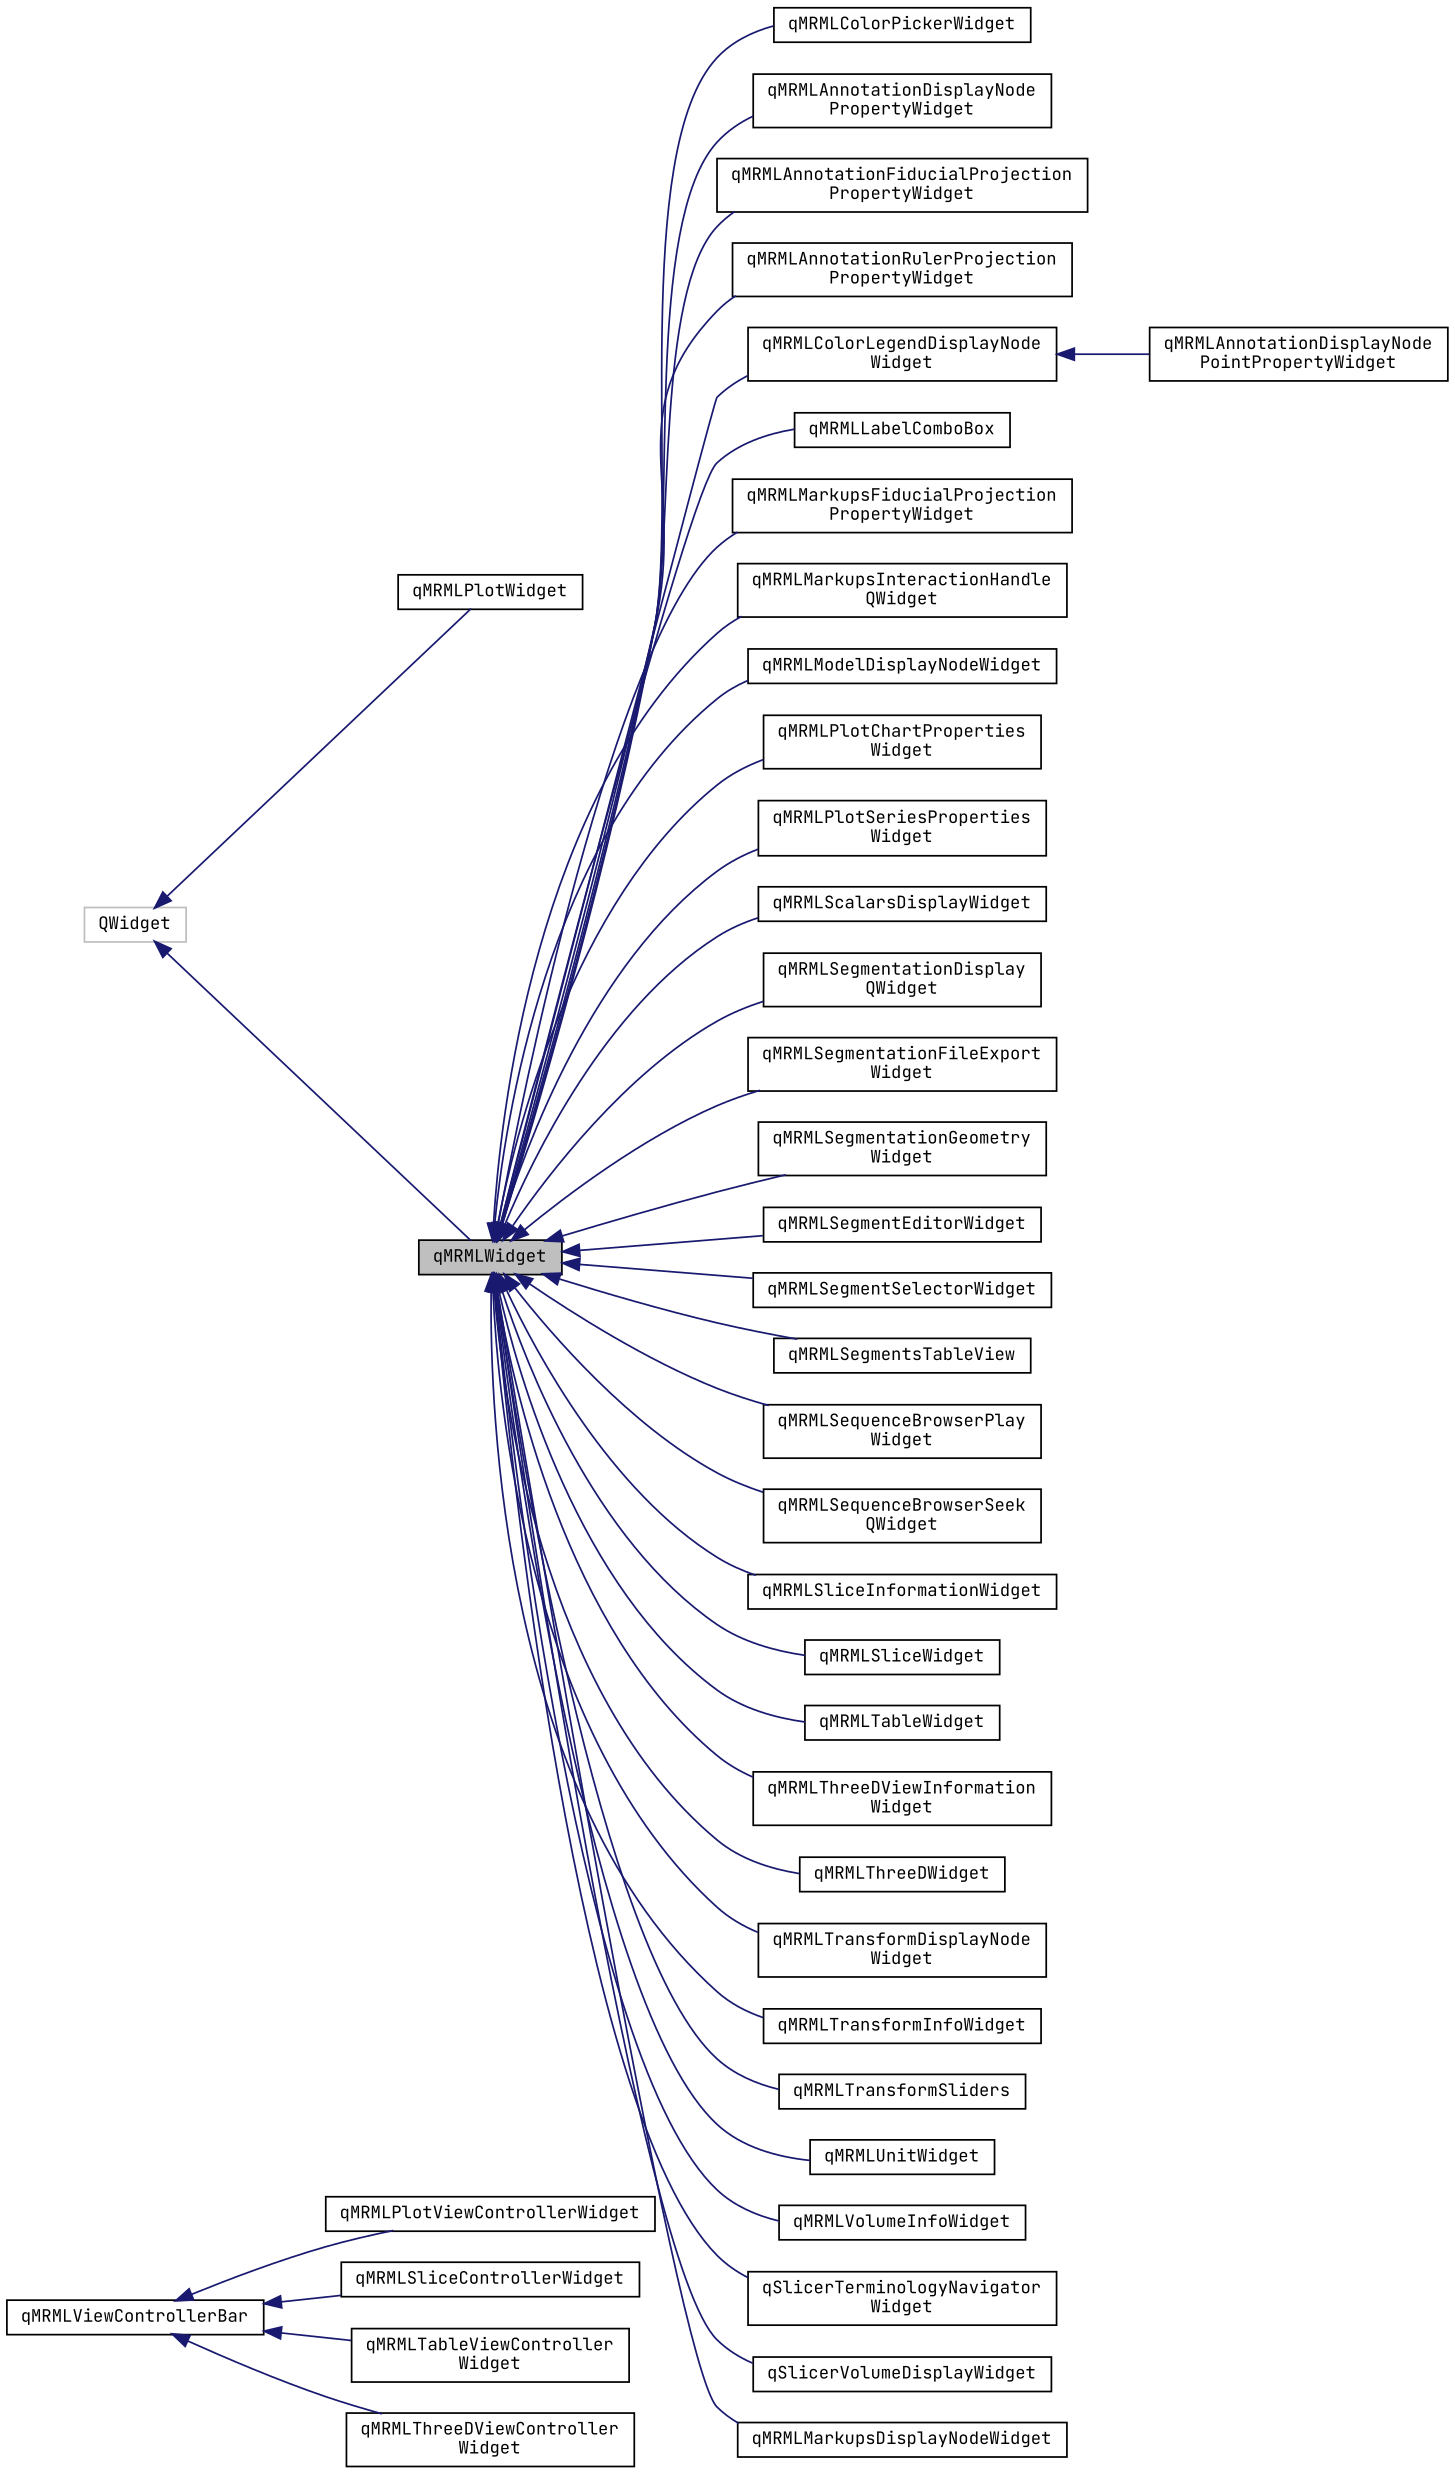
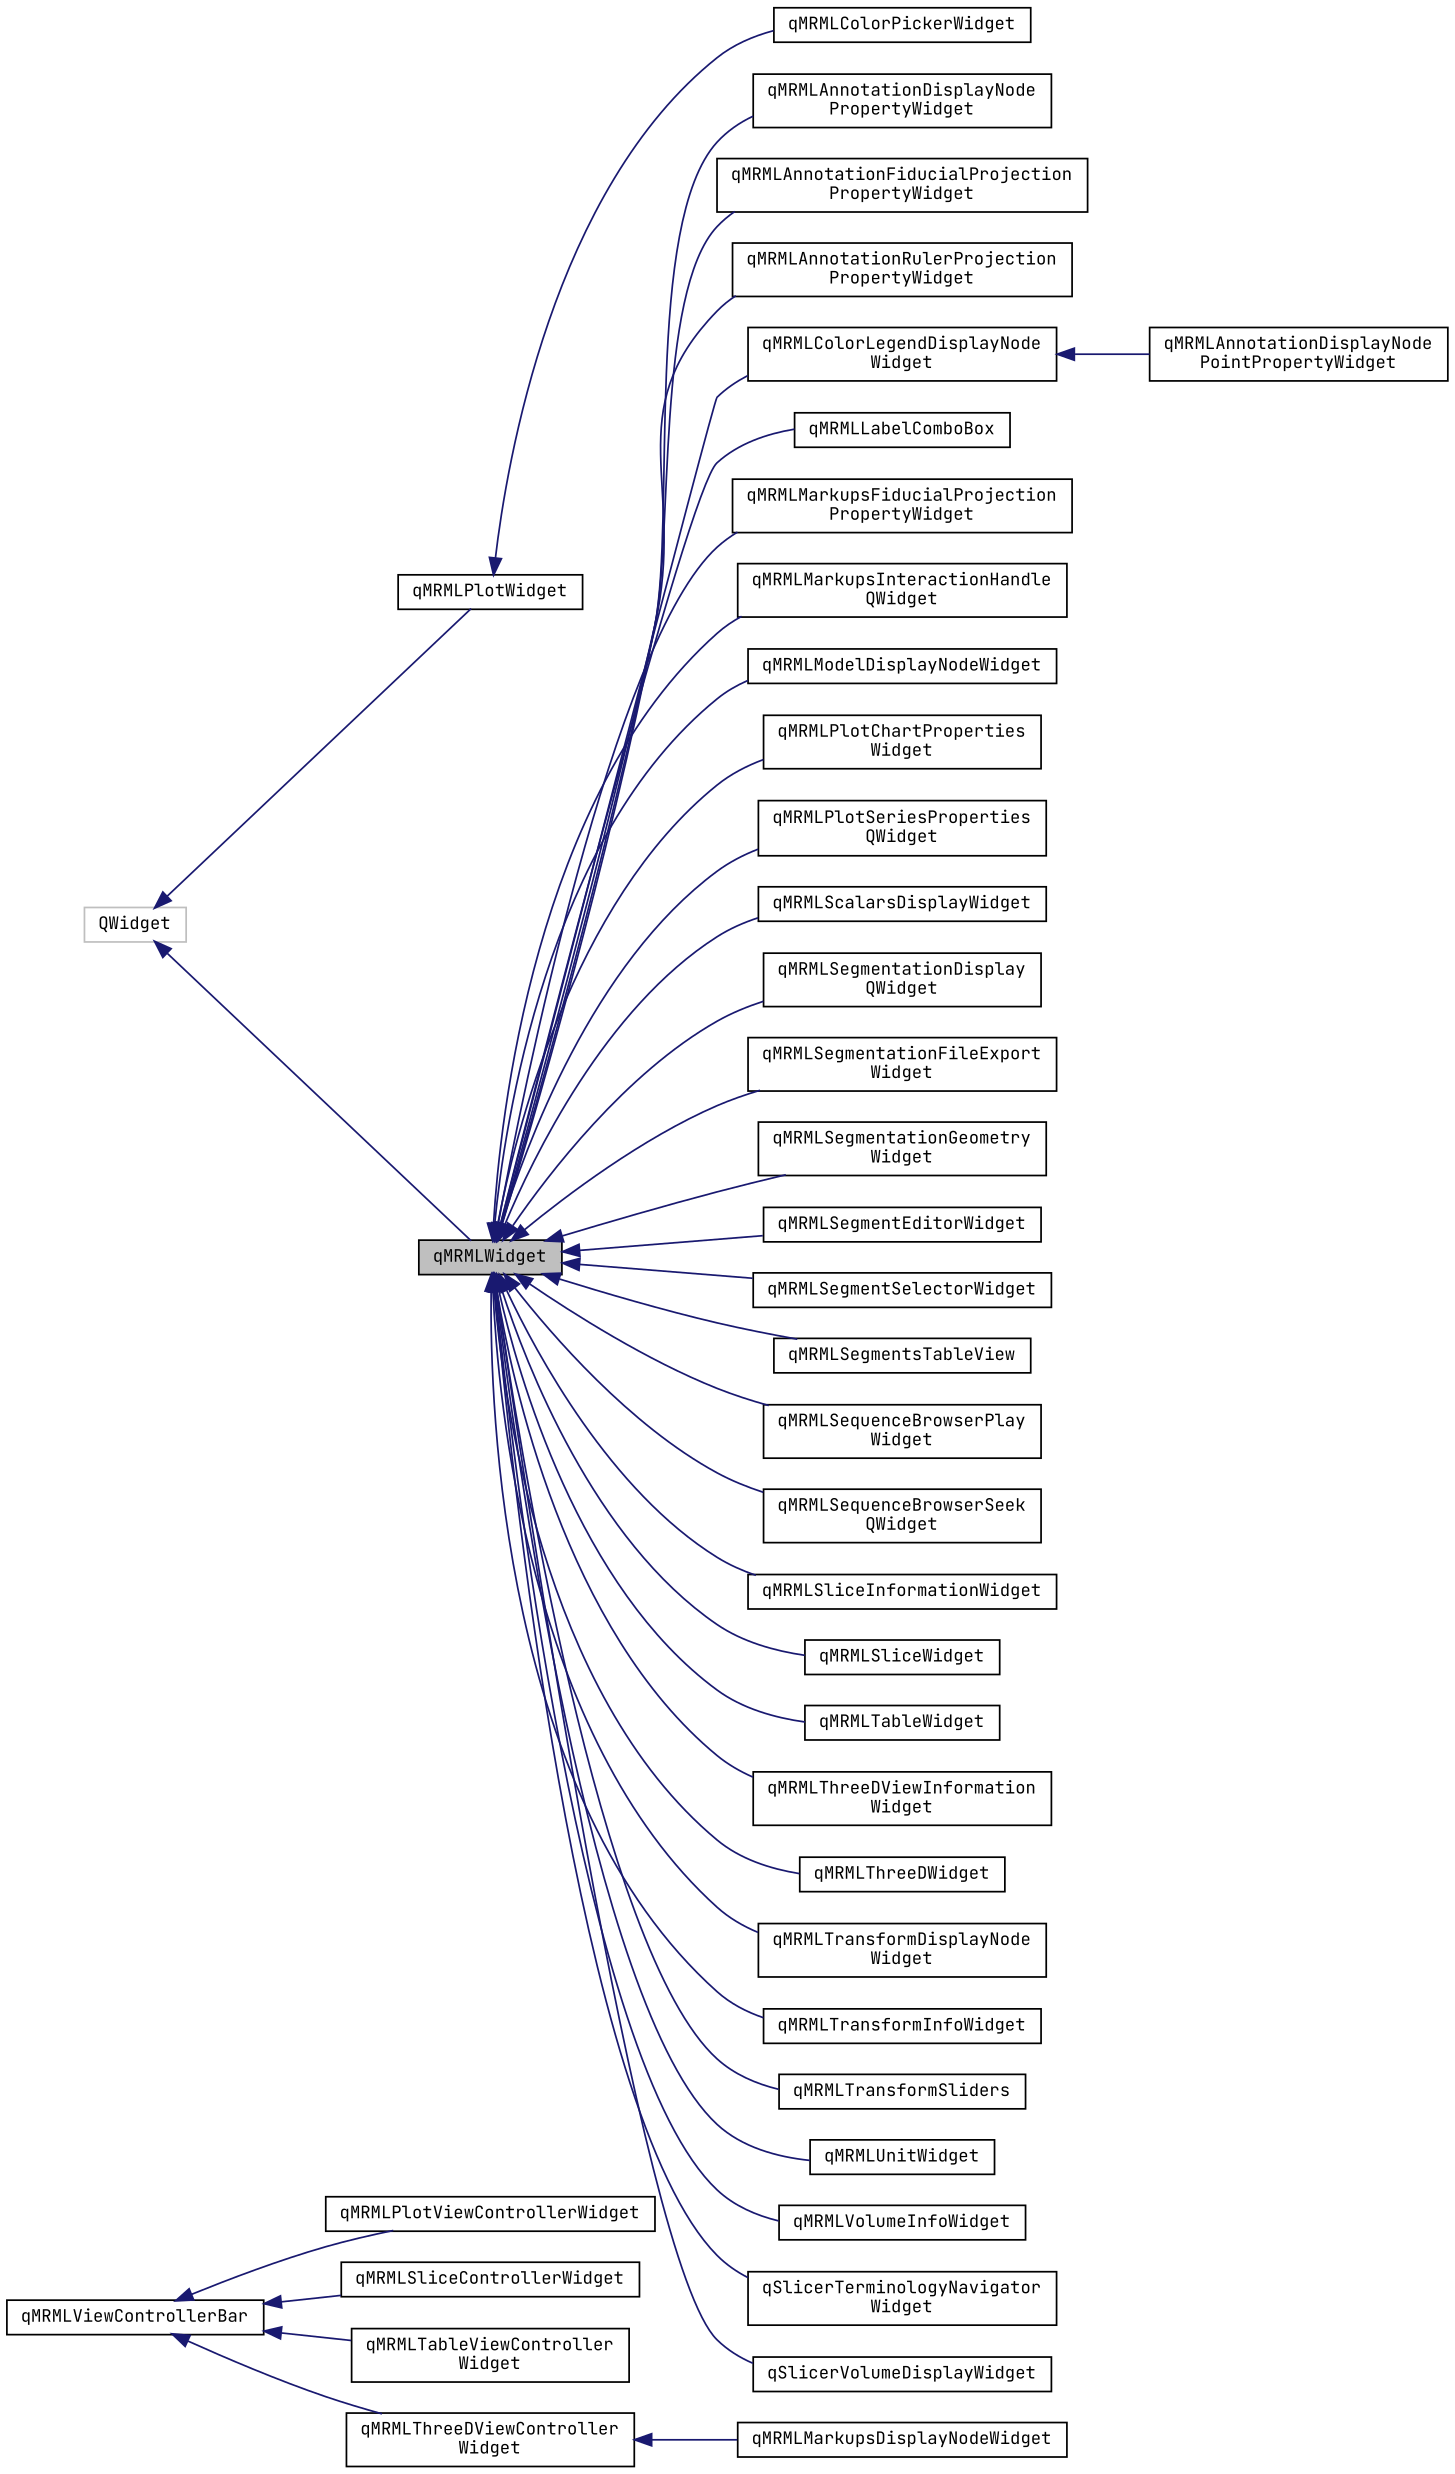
edge "qMRMLColorPickerWidget" -> "qMRMLWidget": now "qMRMLColorPickerWidget" -> "qMRMLPlotWidget"
node "qMRMLPlotSeriesProperties Widget": label "qMRMLPlotSeriesProperties Widget" -> "qMRMLPlotSeriesProperties QWidget"
edge "qMRMLMarkupsDisplayNodeWidget" -> "qMRMLWidget": now "qMRMLMarkupsDisplayNodeWidget" -> "qMRMLThreeDViewController Widget"
